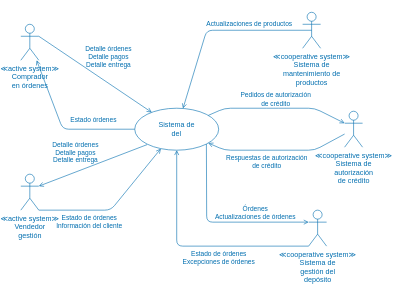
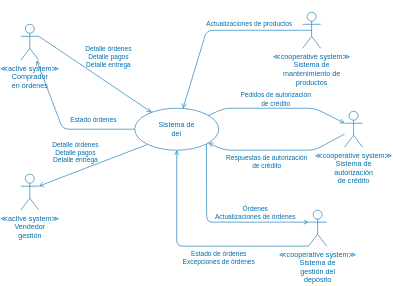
edge "≪active system≫ Vendedor gestión" -> "Sistema de del": removed, label "Estado de órdenes Información del cliente"
